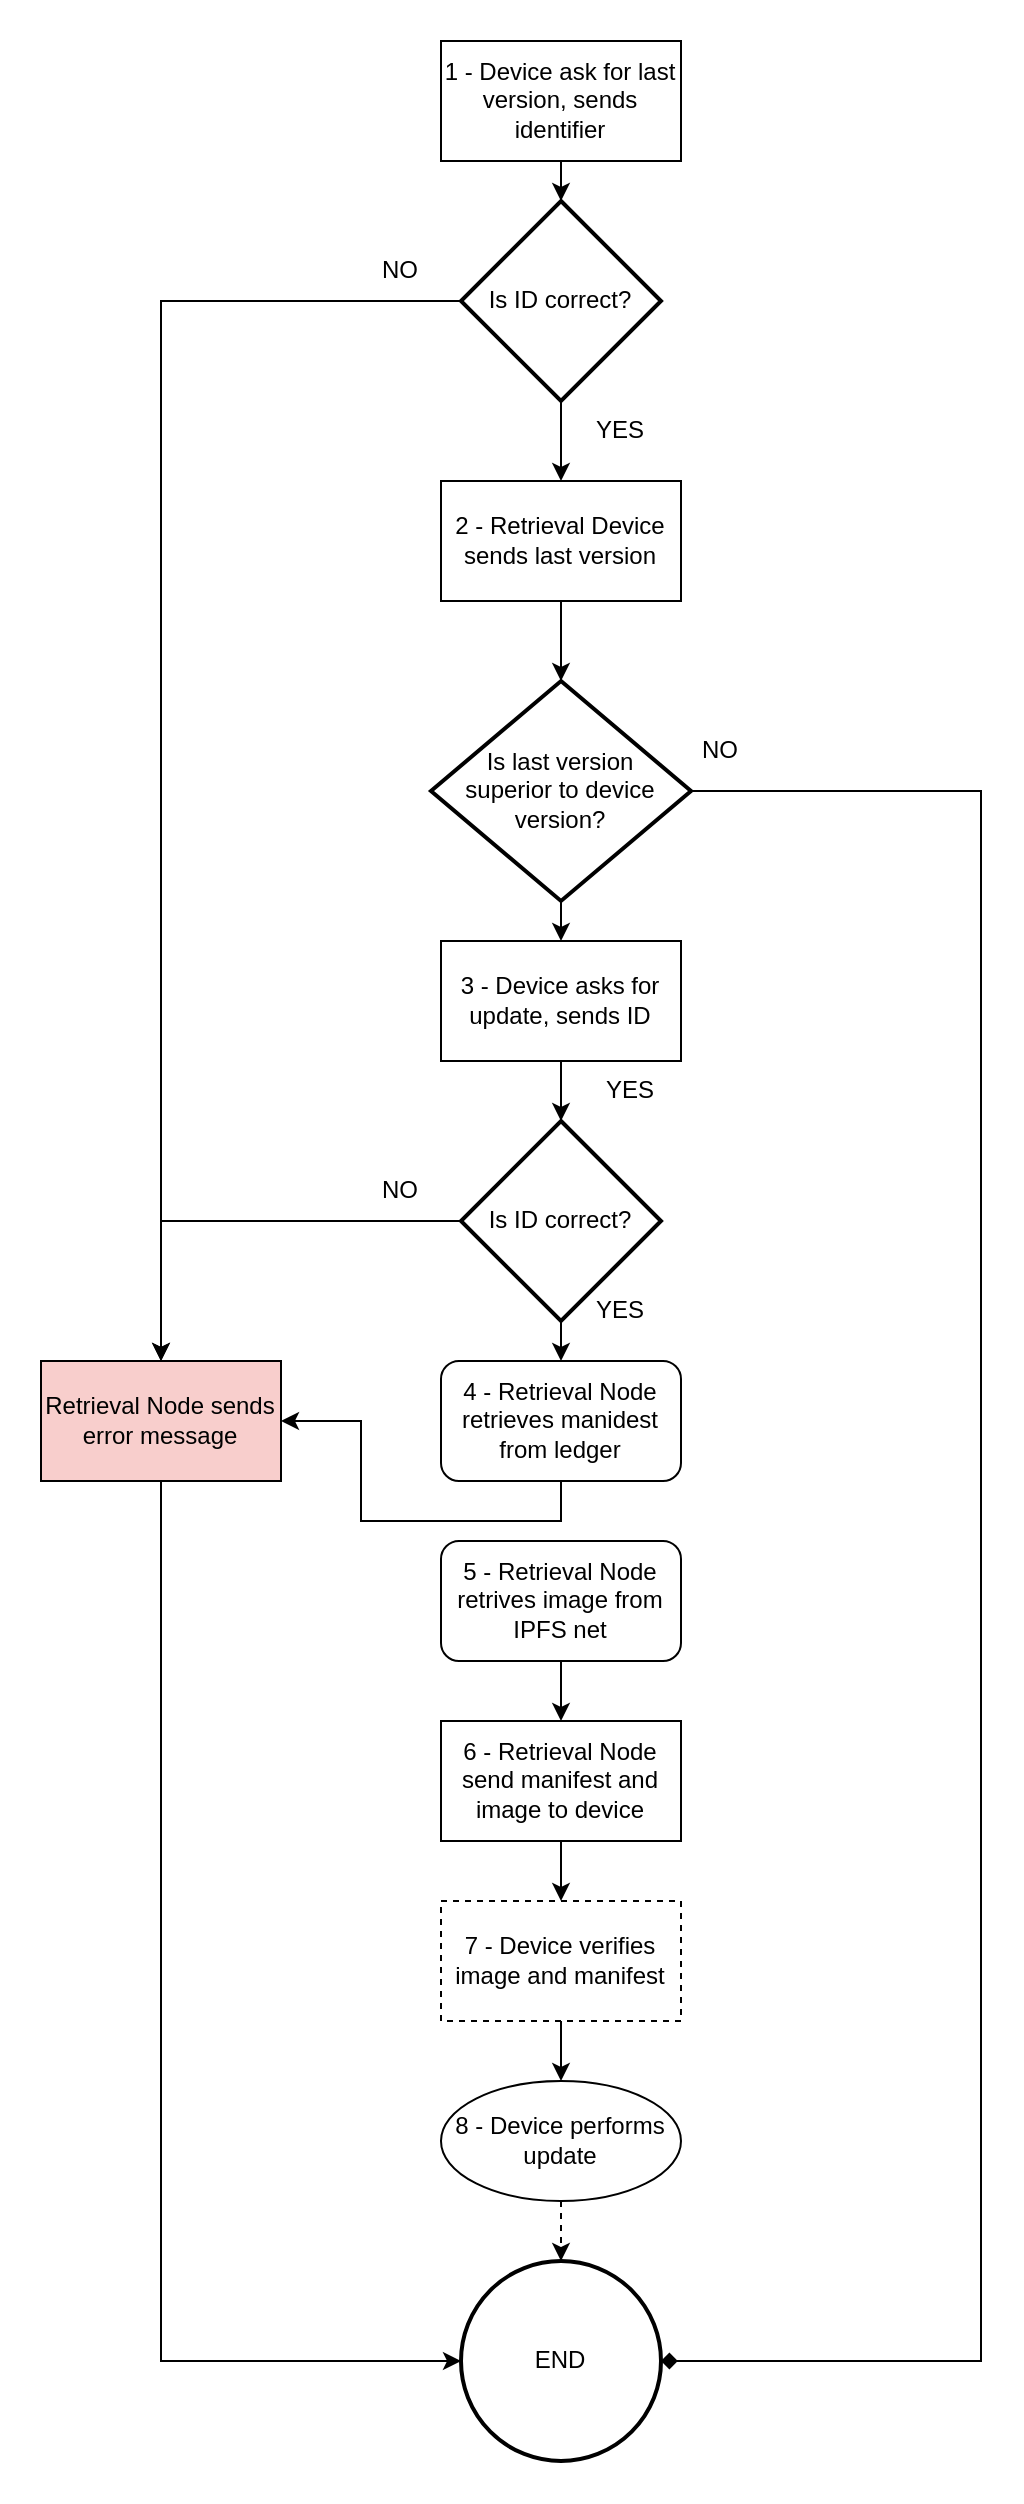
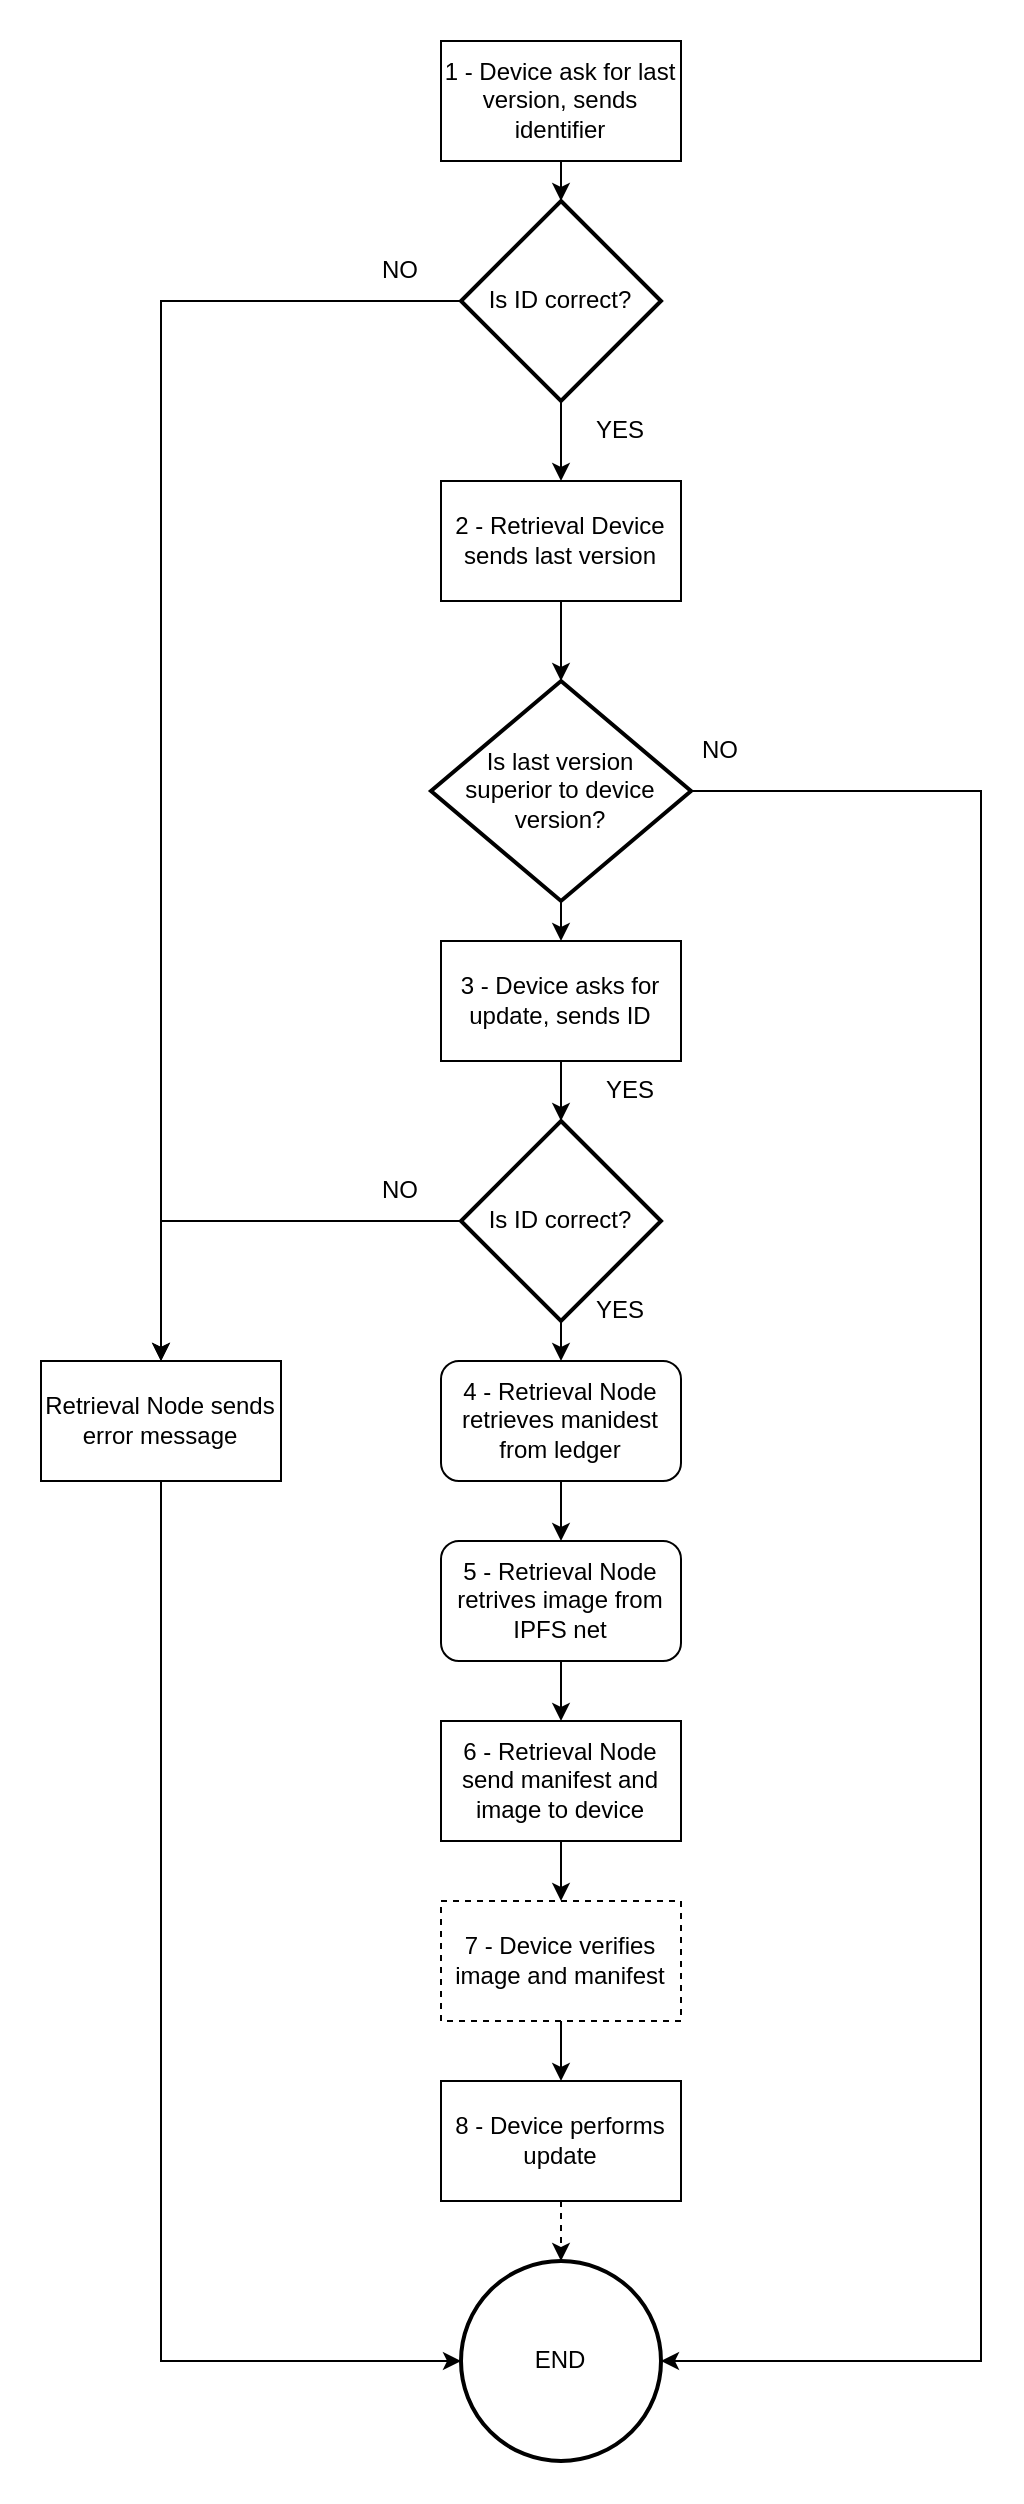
node "Retrieval Node sends error message": fillcolor #f8cecc -> #ffffff
edge "4 - Retrieval Node retrieves manidest from ledger" -> "Retrieval Node sends error message": now "4 - Retrieval Node retrieves manidest from ledger" -> "5 - Retrieval Node retrives image from IPFS net"
node "8 - Device performs update": shape ellipse -> rectangle
edge "Is last version superior to device version?" -> "END": arrowhead diamond -> classic
